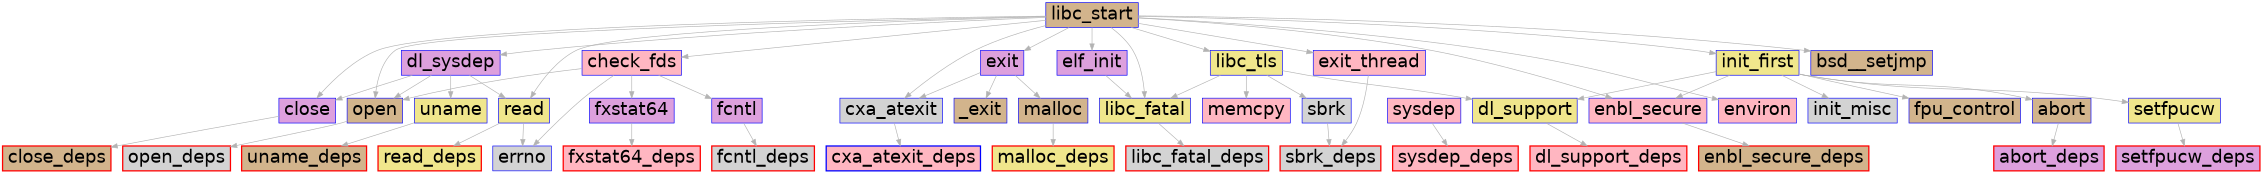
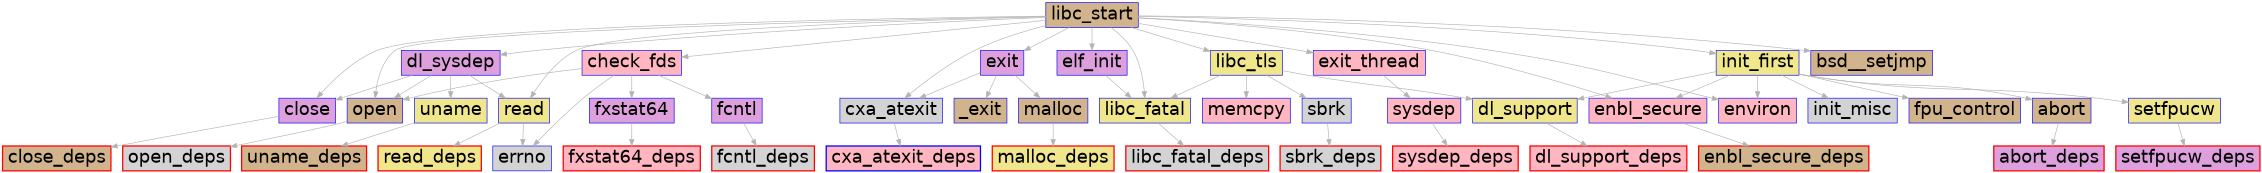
edge "init_first" -> "environ": added
edge "exit_thread" -> "sbrk_deps": now "exit_thread" -> "sysdep"
